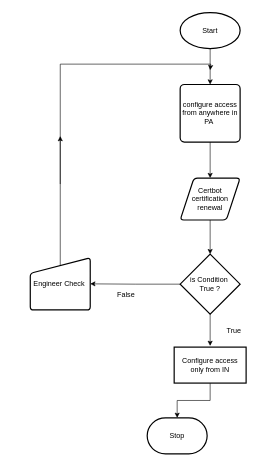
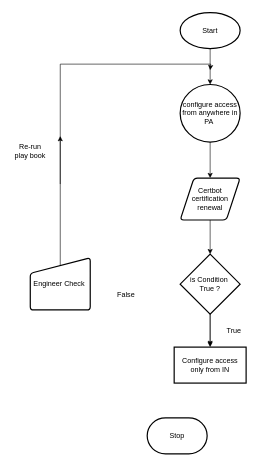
node "configure access from anywhere in PA": shape rounded rectangle -> ellipse
node "Re-run play book": added
edge "is Condition True ?" -> "Engineer Check": now "is Condition True ?" -> "Configure access only from IN"
edge "Configure access only from IN" -> "Stop": removed
